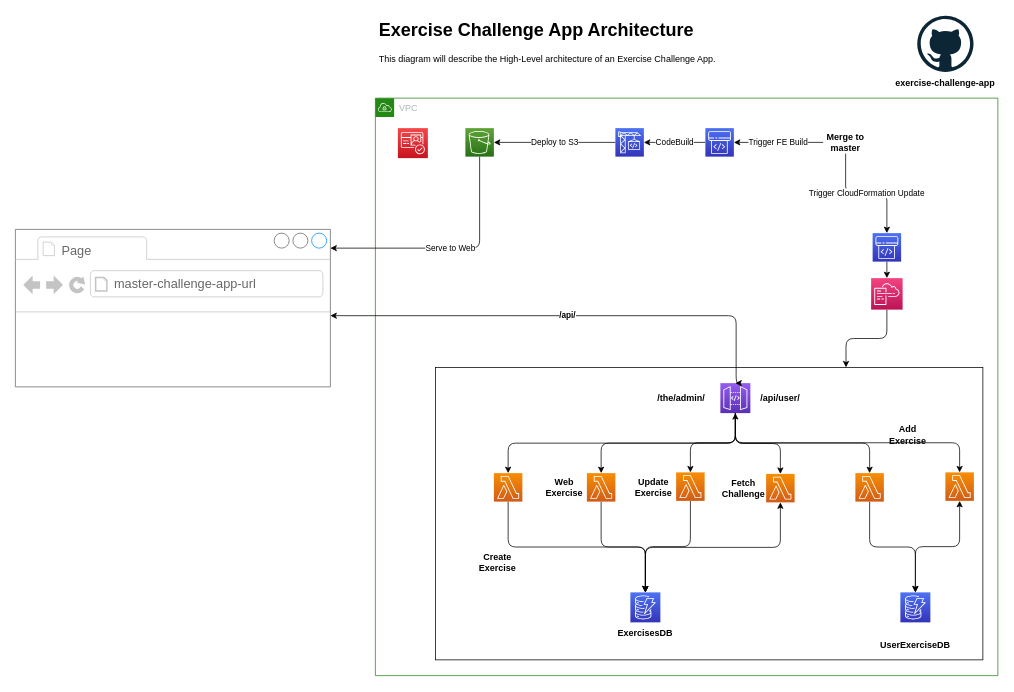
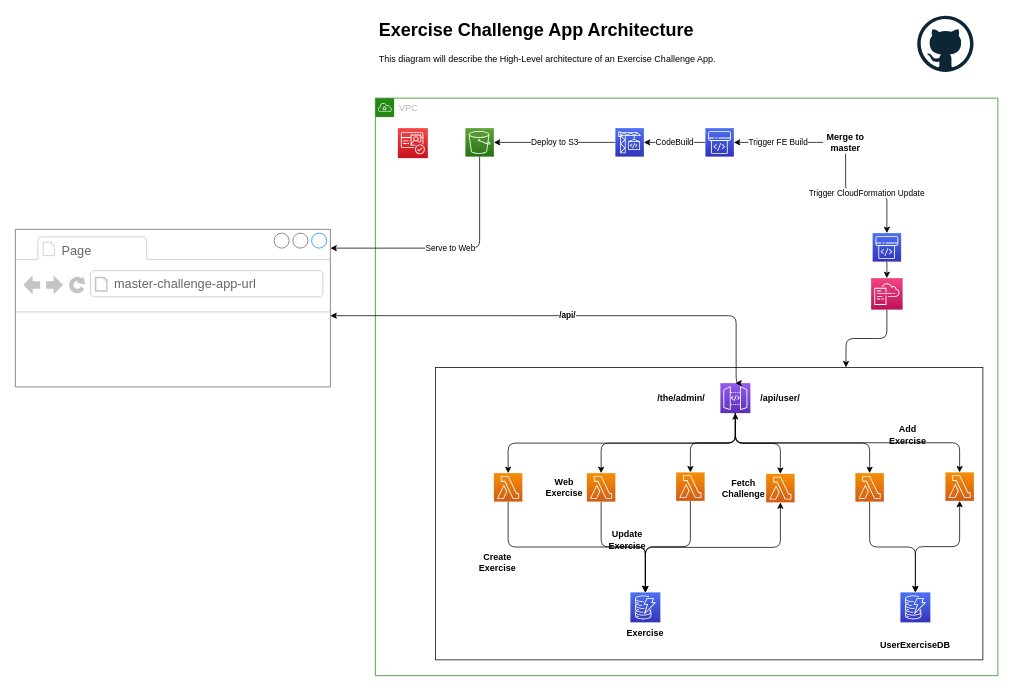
node "exercise-challenge-app": removed
node "Update Exercise": moved (654, 487) -> (627, 540)
node "ExercisesDB": label "ExercisesDB" -> "Exercise"
